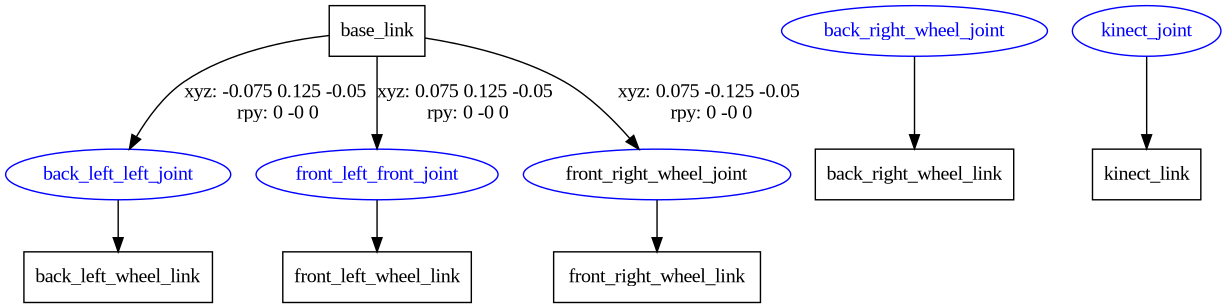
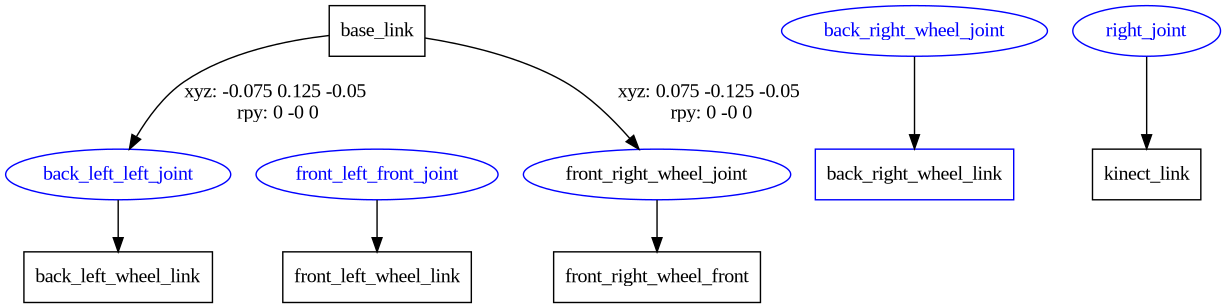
node "kinect_joint": label "kinect_joint" -> "right_joint"
edge "base_link" -> "front_left_front_joint": removed, label "xyz: 0.075 0.125 -0.05 rpy: 0 -0 0"
node "back_right_wheel_link": color black -> blue
node "front_right_wheel_link": label "front_right_wheel_link" -> "front_right_wheel_front"
